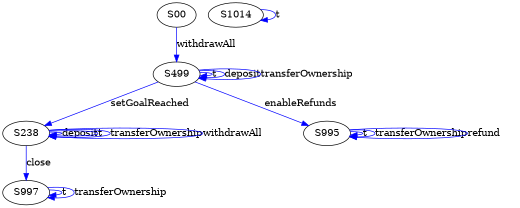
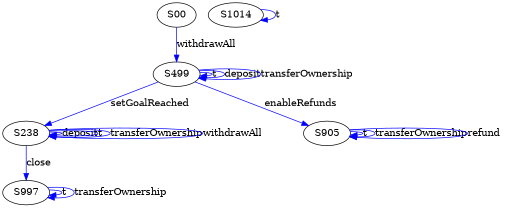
node "S995": label "S995" -> "S905"
